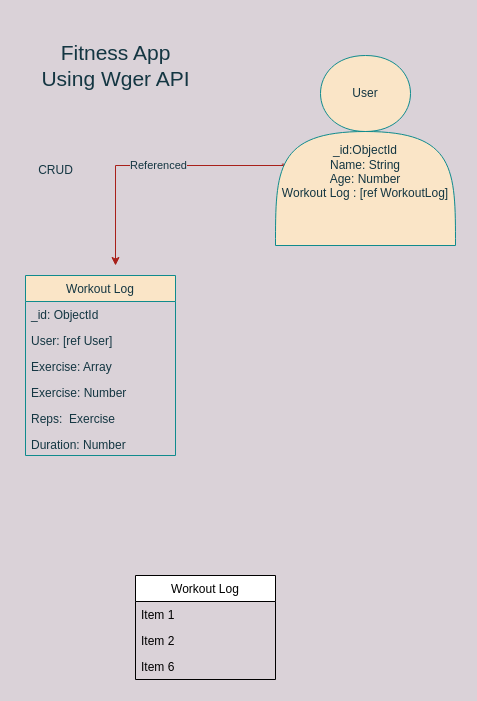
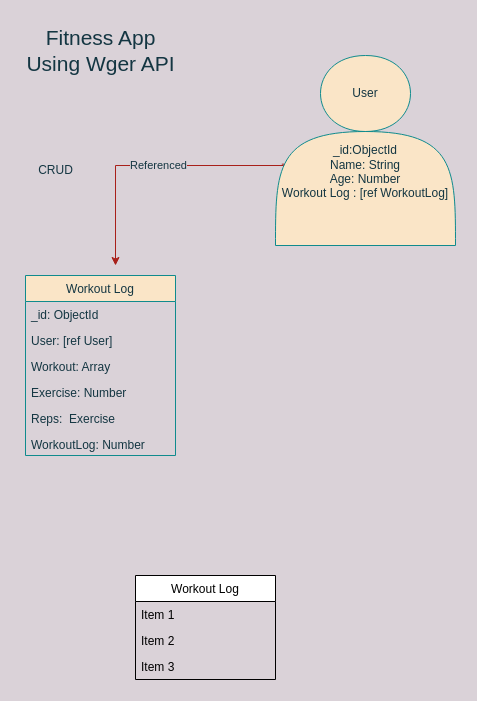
node "Fitness AppUsing Wger API": moved (116, 66) -> (101, 51)
node "Exercise: Array": label "Exercise: Array" -> "Workout: Array"
node "Duration: Number": label "Duration: Number" -> "WorkoutLog: Number"
node "Item 6": label "Item 6" -> "Item 3"
